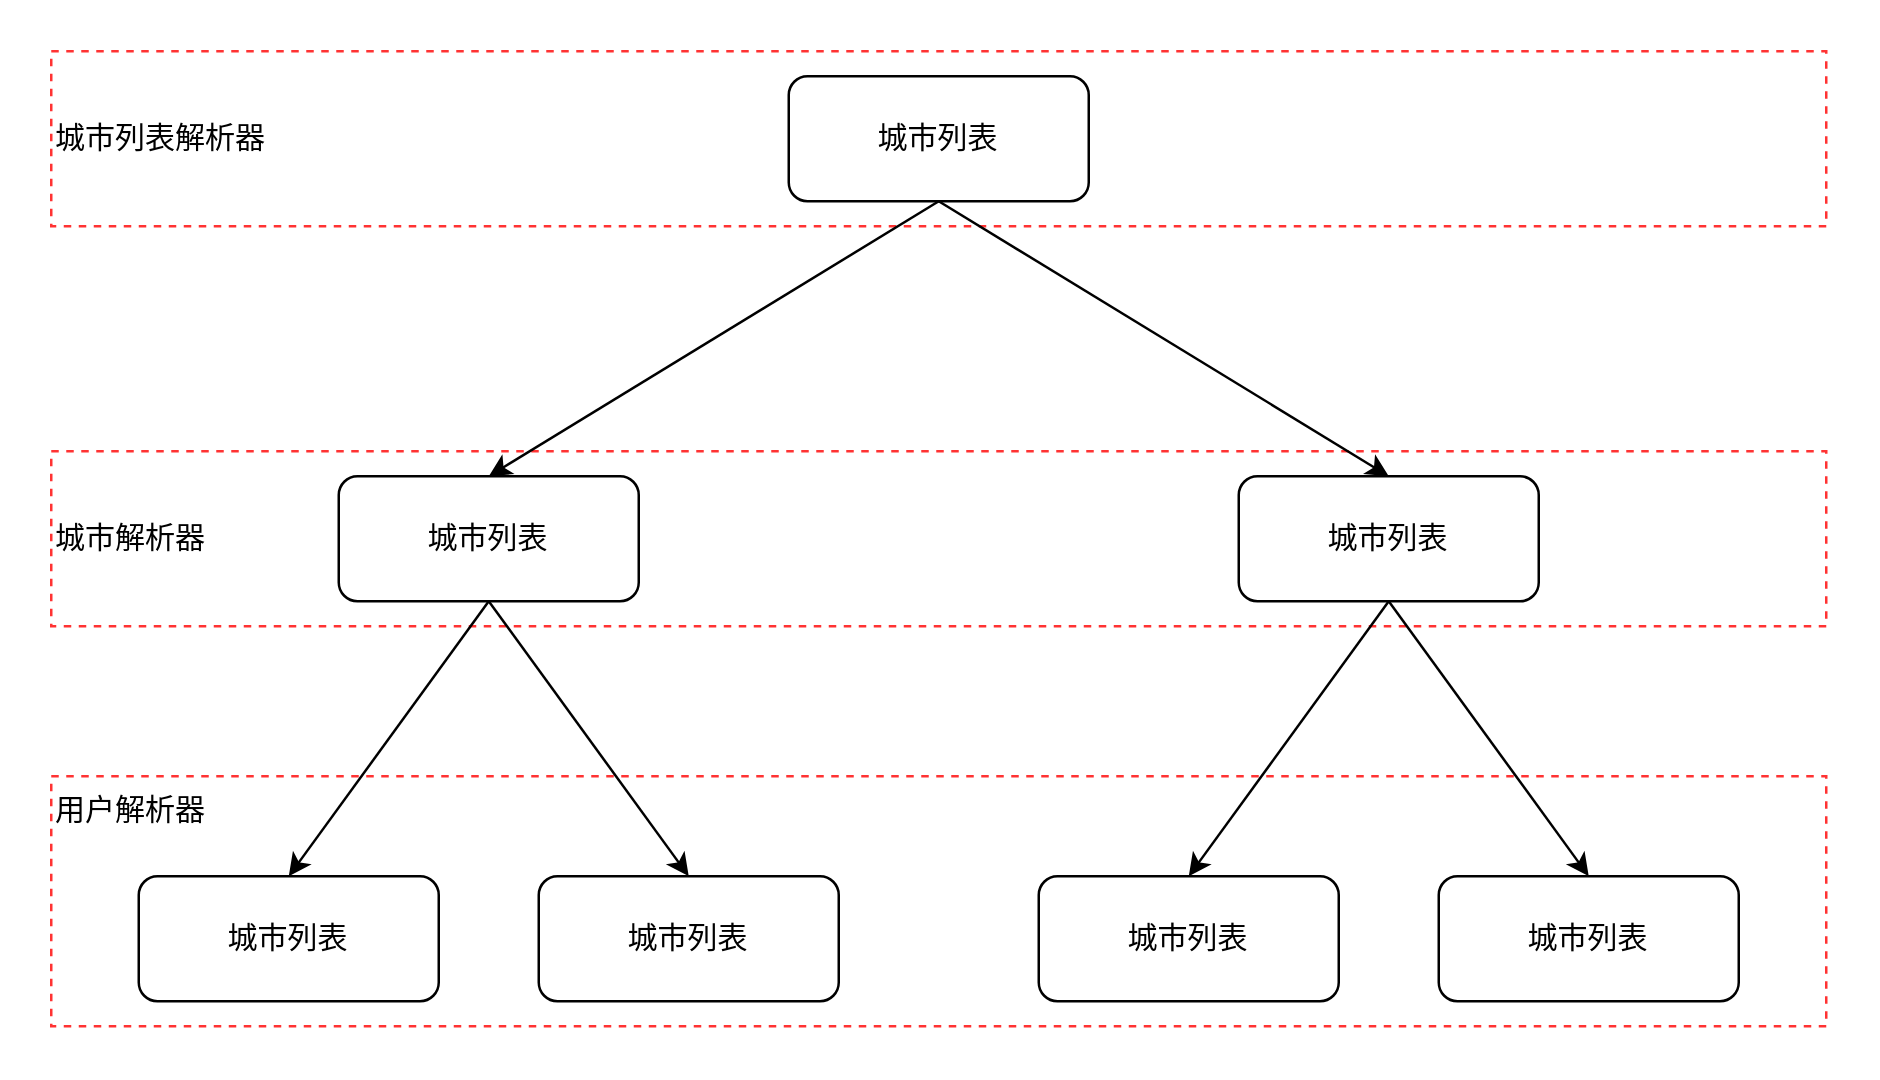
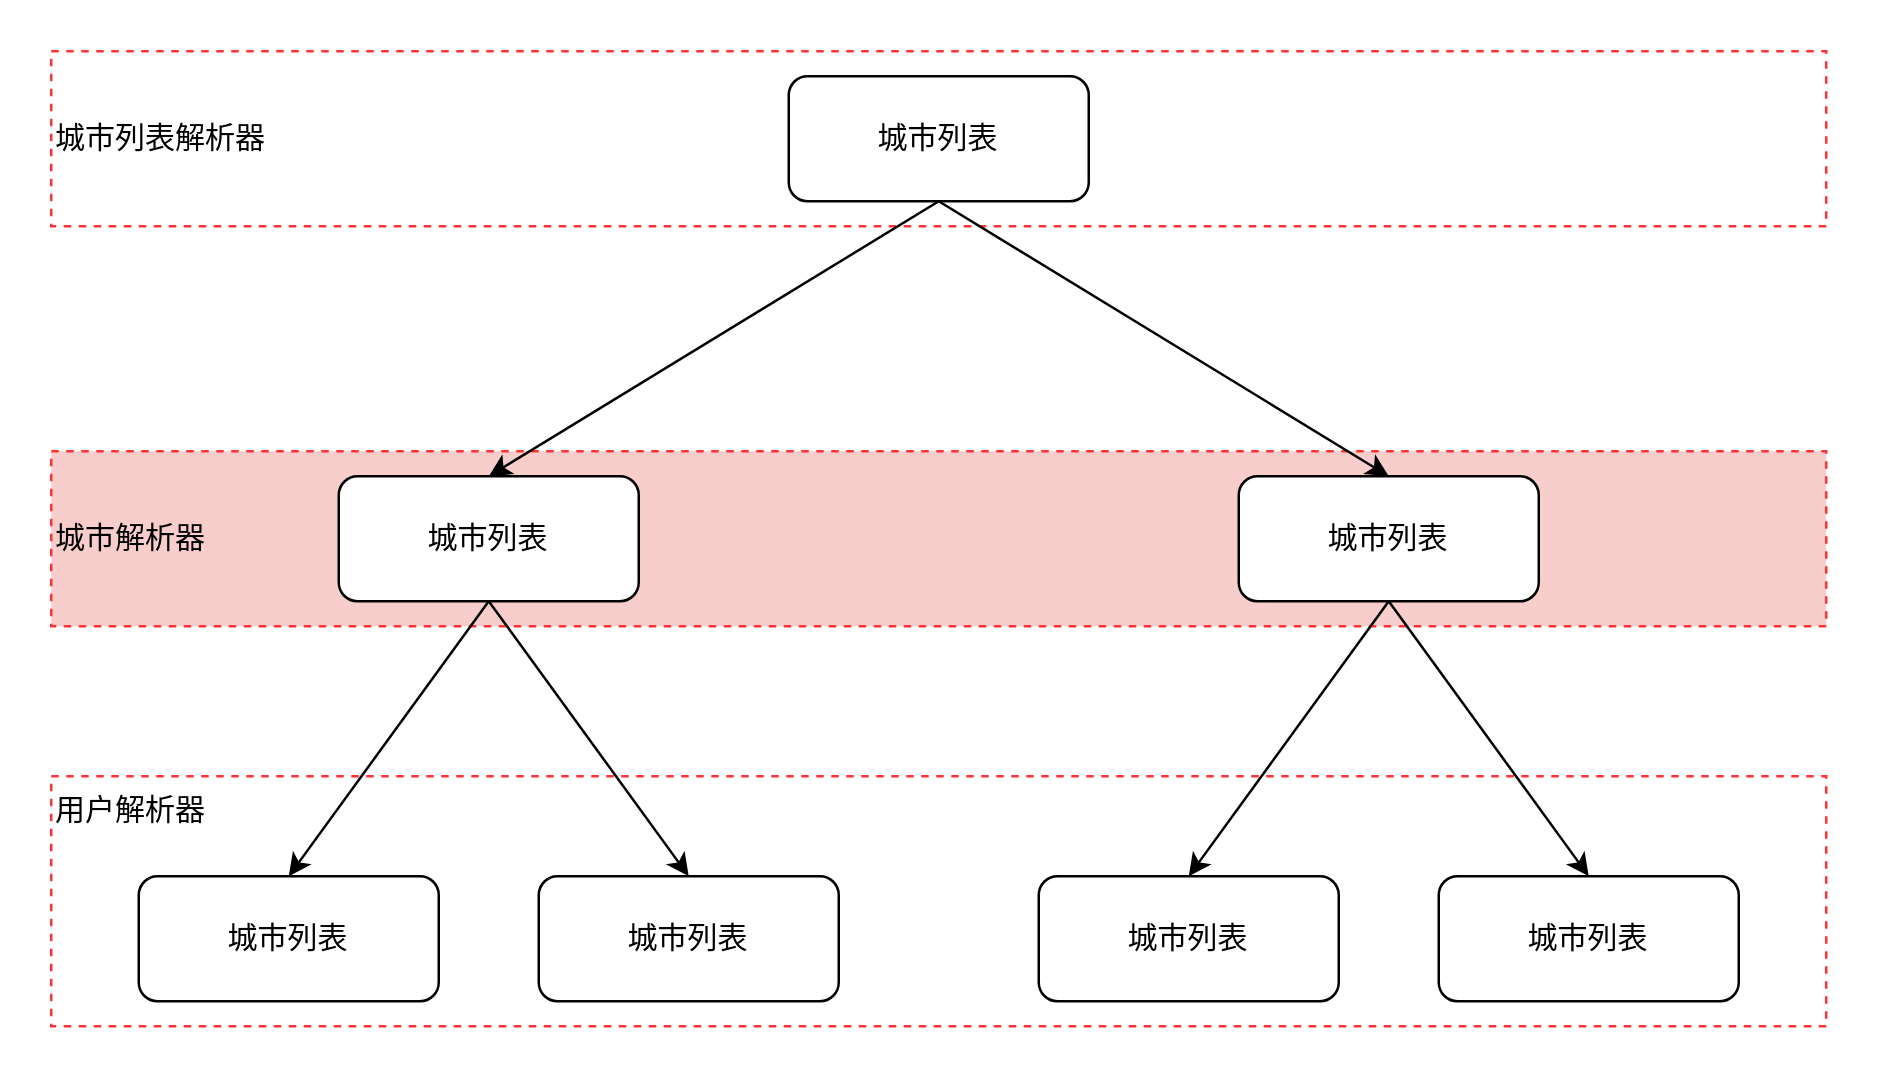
node "城市解析器": fillcolor #ffffff -> #f8cecc
